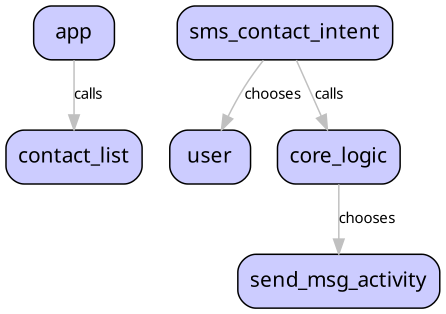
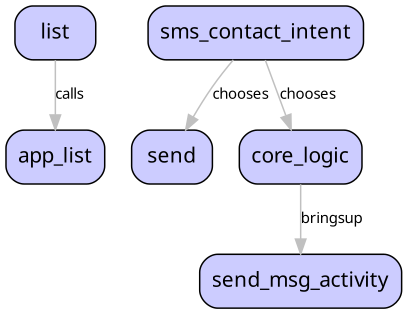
node "app": label "app" -> "list"
edge "sms_contact_intent" -> "core_logic": label "calls" -> "chooses"
node "contact_list": label "contact_list" -> "app_list"
node "user": label "user" -> "send"
edge "core_logic" -> "send_msg_activity": label "chooses" -> "bringsup"
